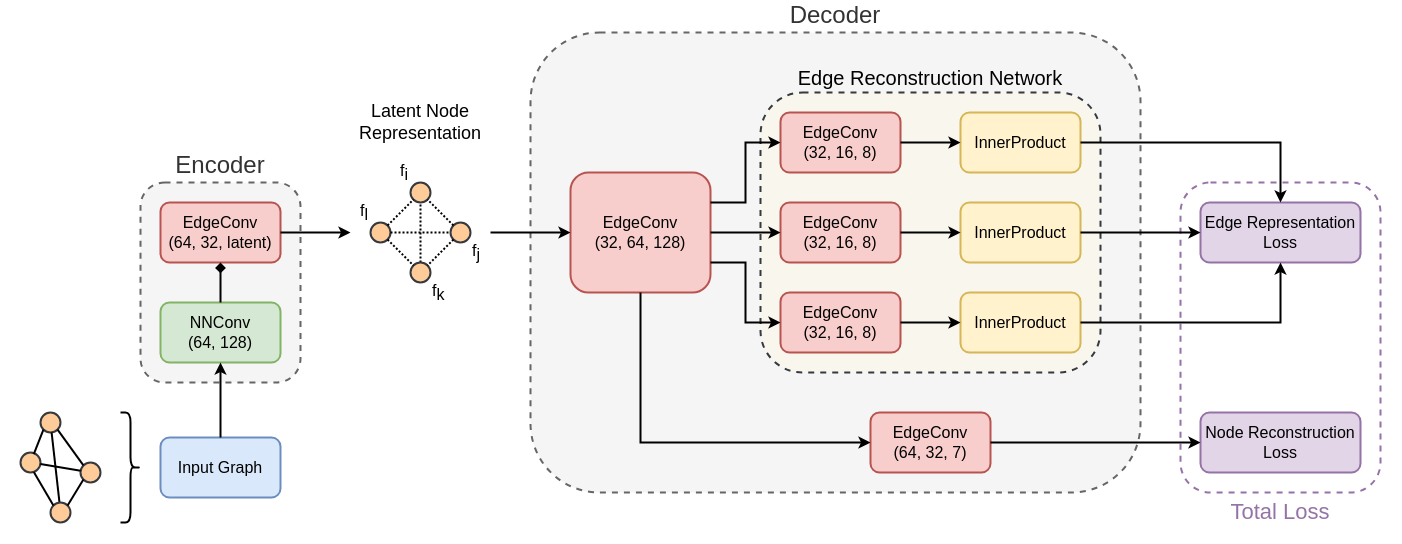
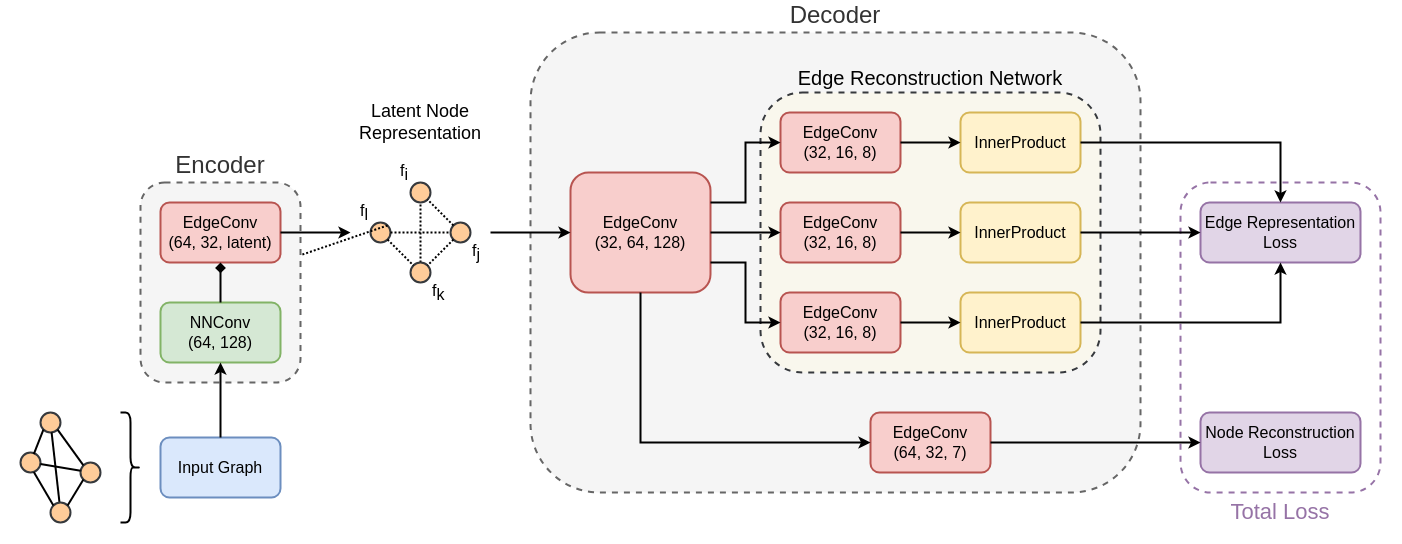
edge "fi" -- "fl": now "Encoder" -- "fl"
